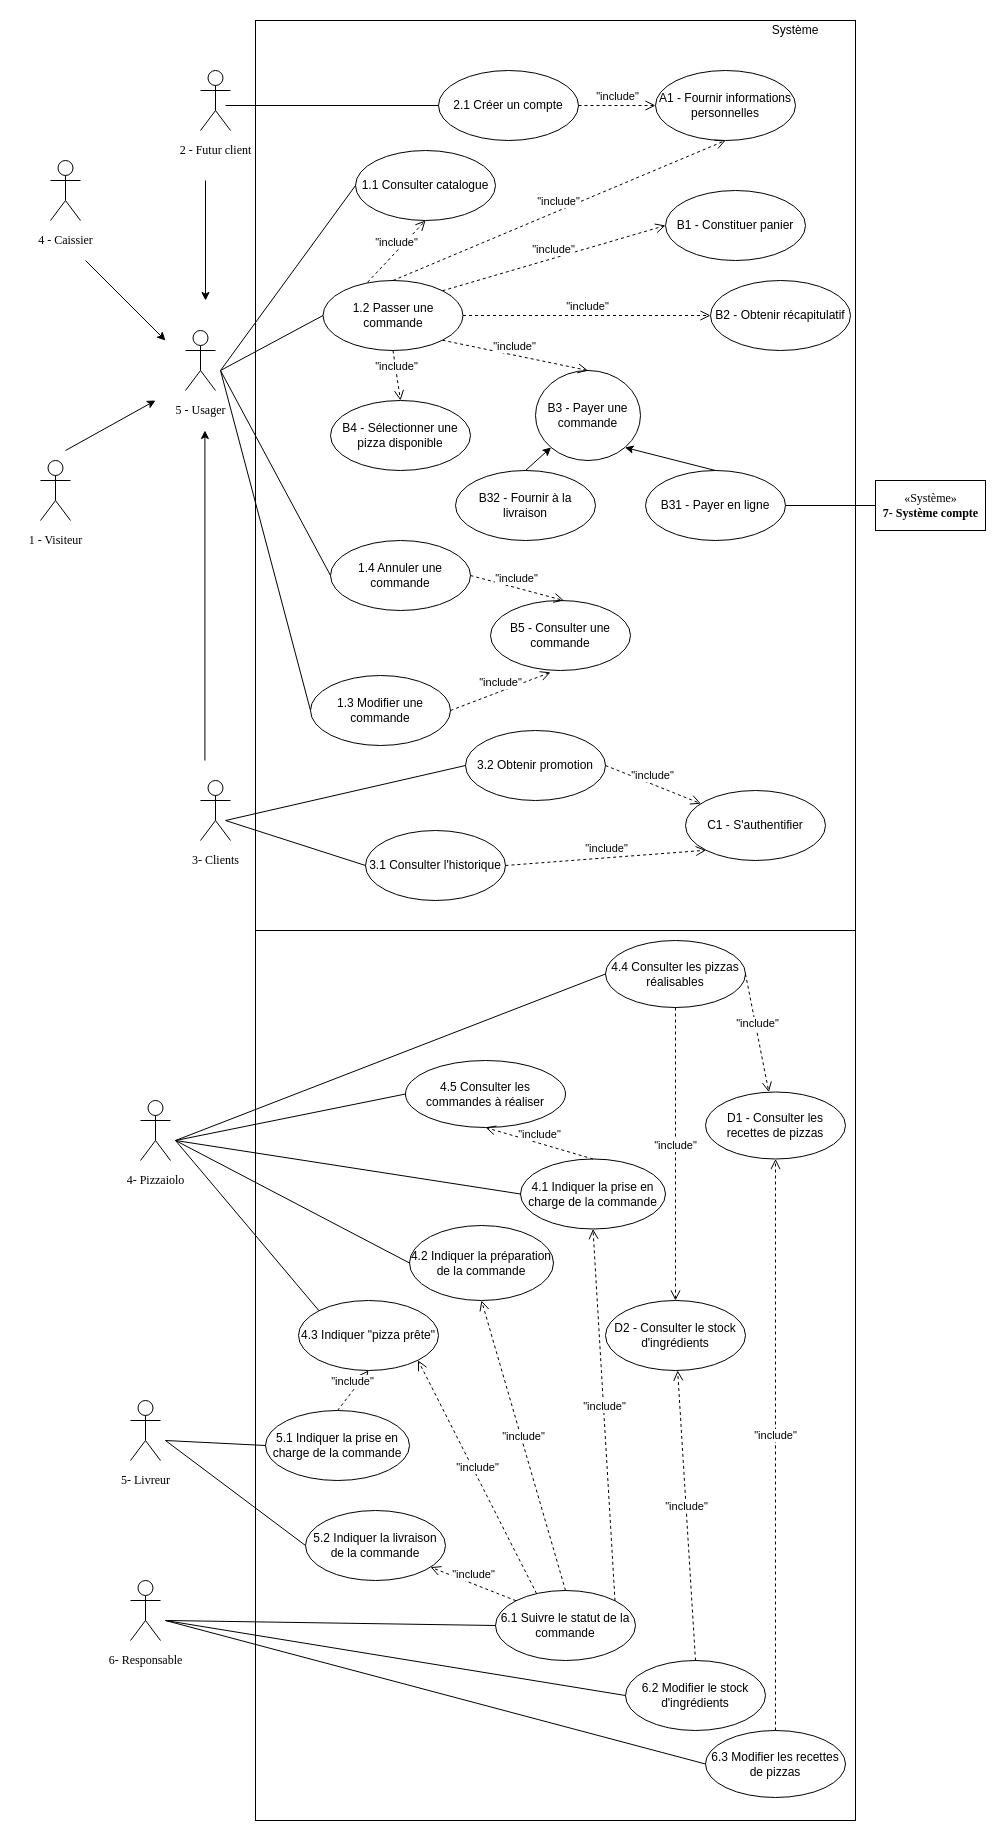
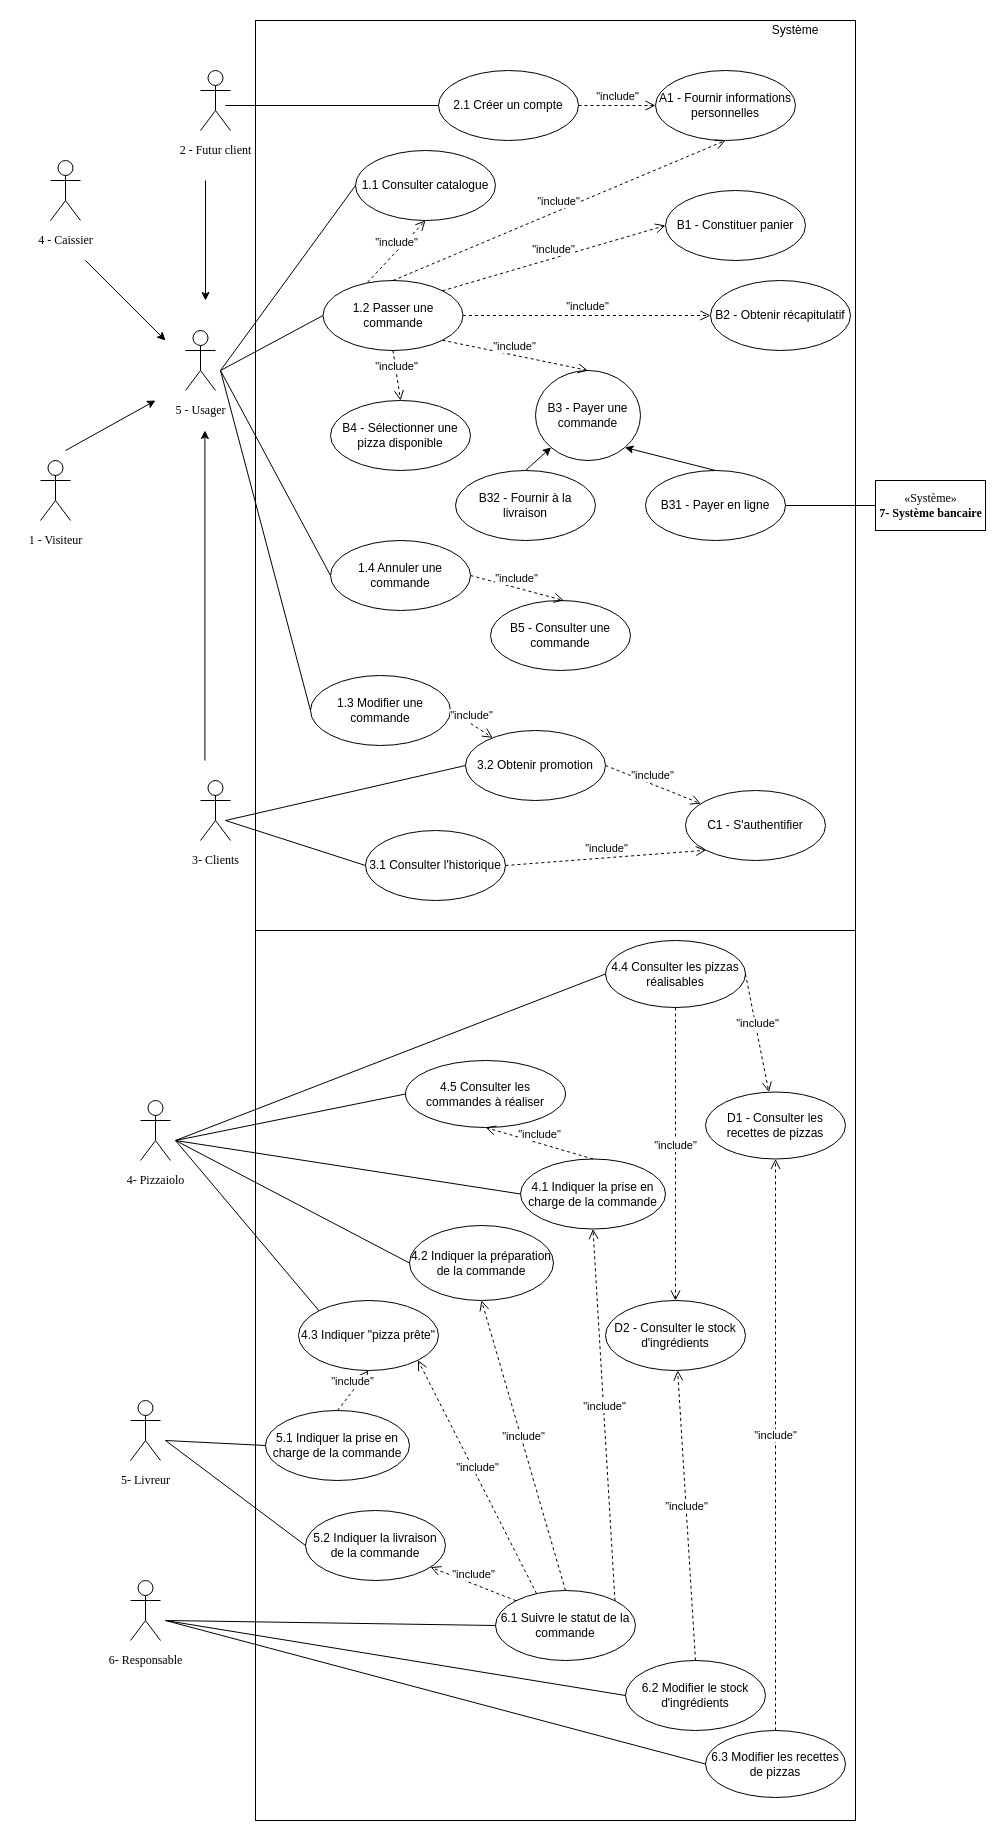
node "«Système» 7- Système compte": label "«Système» 7- Système compte" -> "«Système» 7- Système bancaire"
edge "1.3 Modifier une commande" -> "B5 - Consulter une commande": now "1.3 Modifier une commande" -> "3.2 Obtenir promotion"
